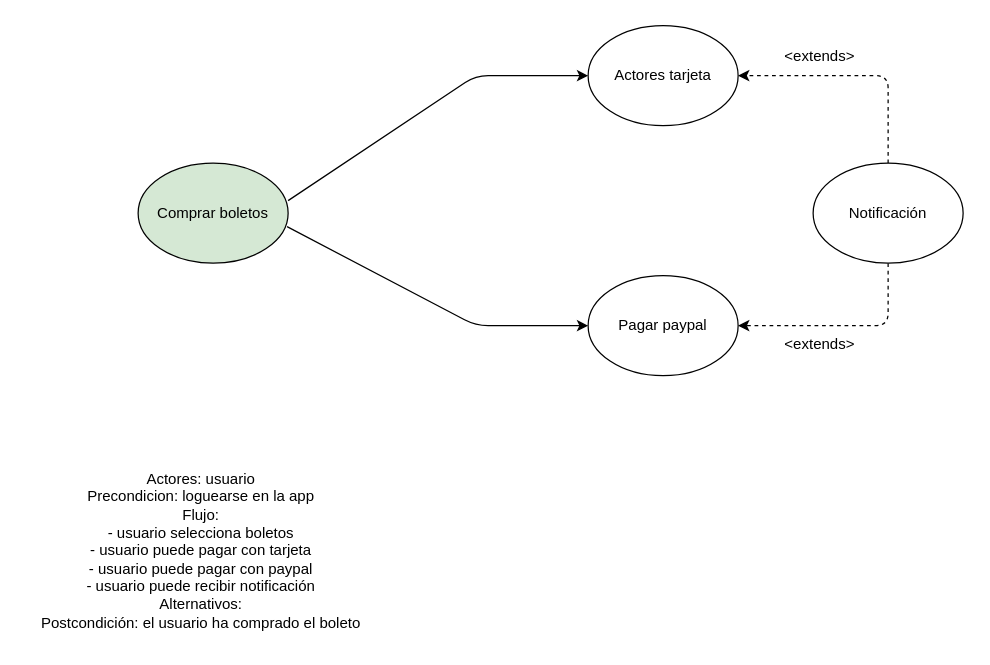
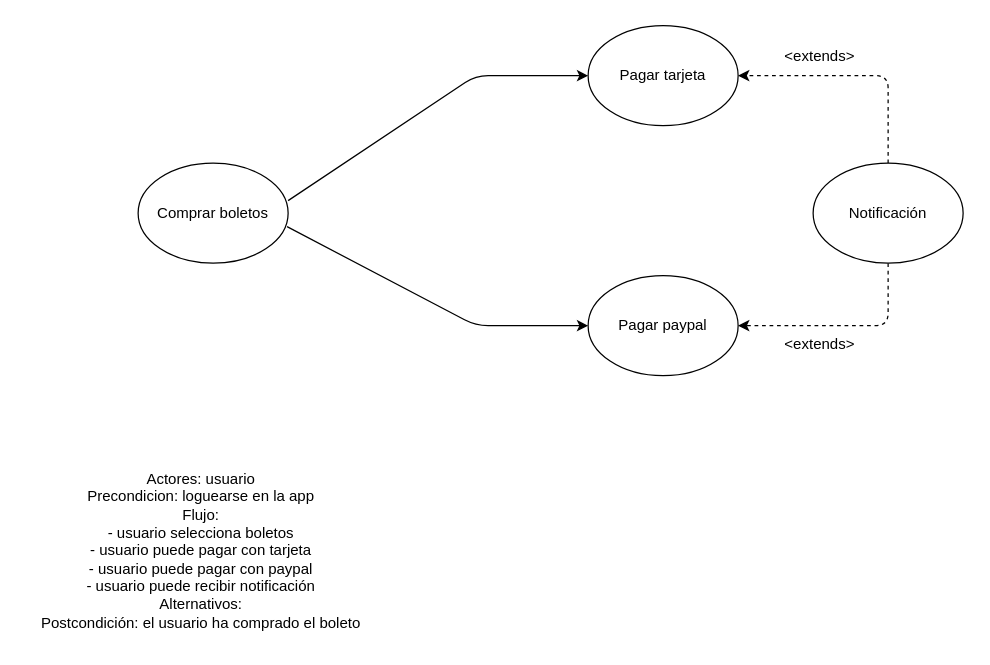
node "Actores tarjeta": label "Actores tarjeta" -> "Pagar tarjeta"
node "Comprar boletos": fillcolor #d5e8d4 -> #ffffff
